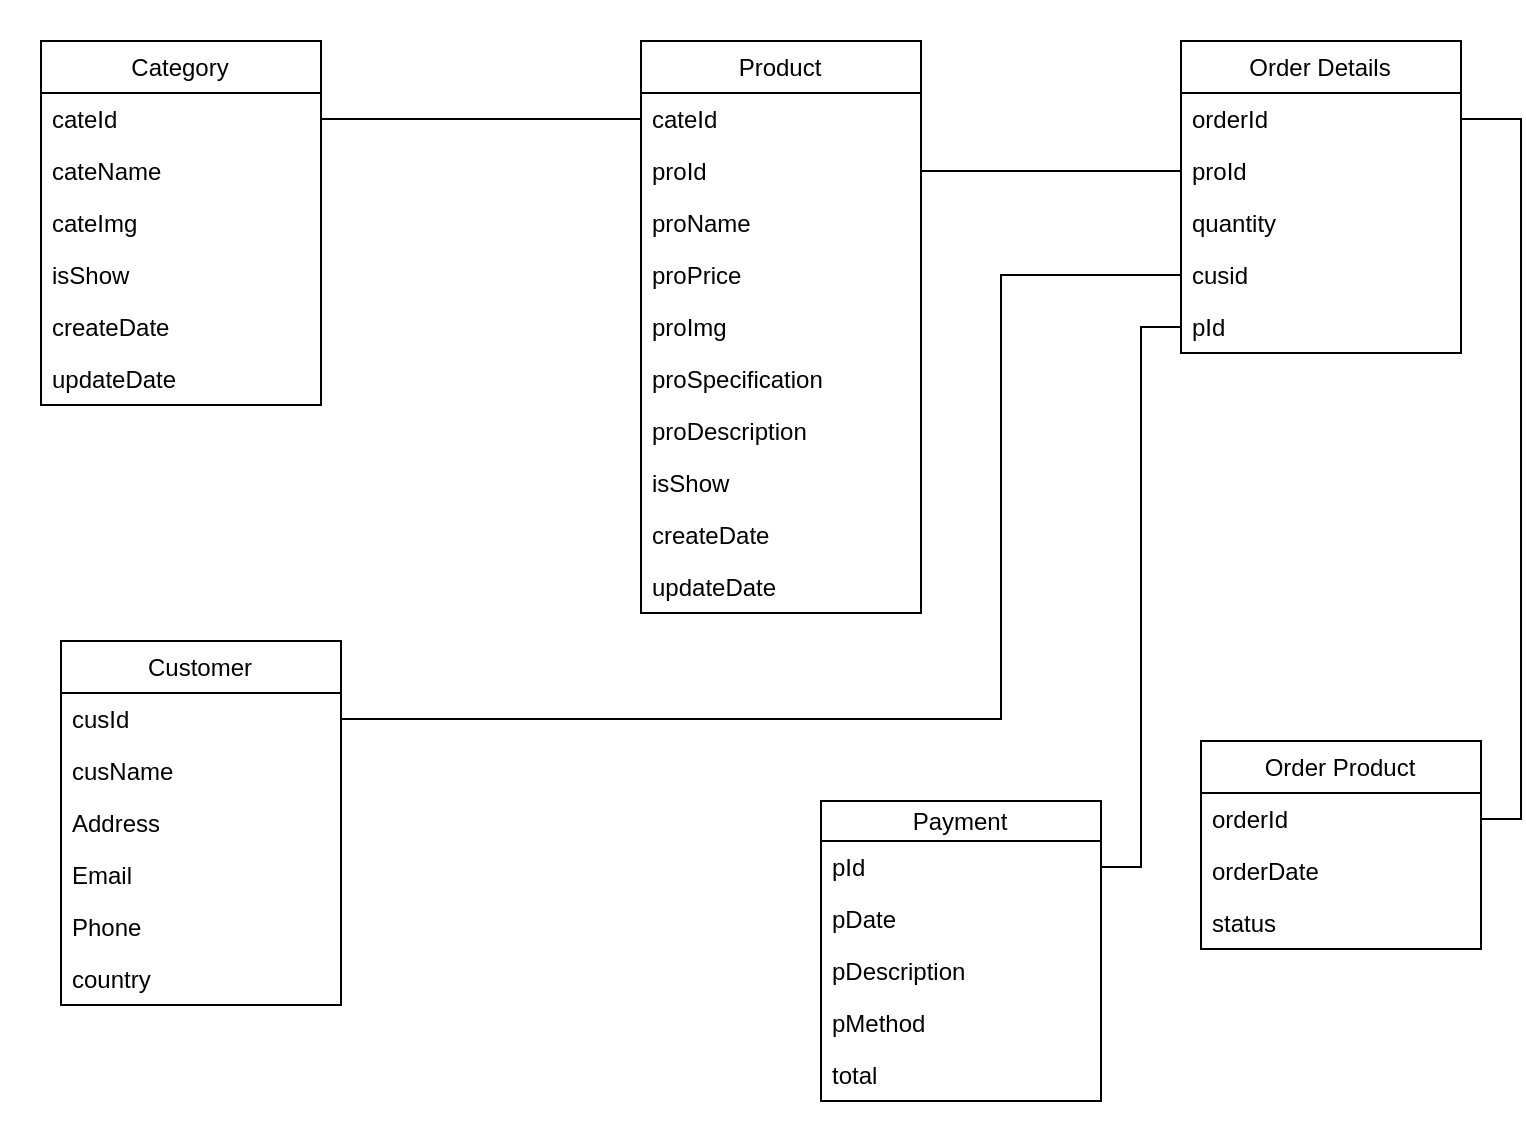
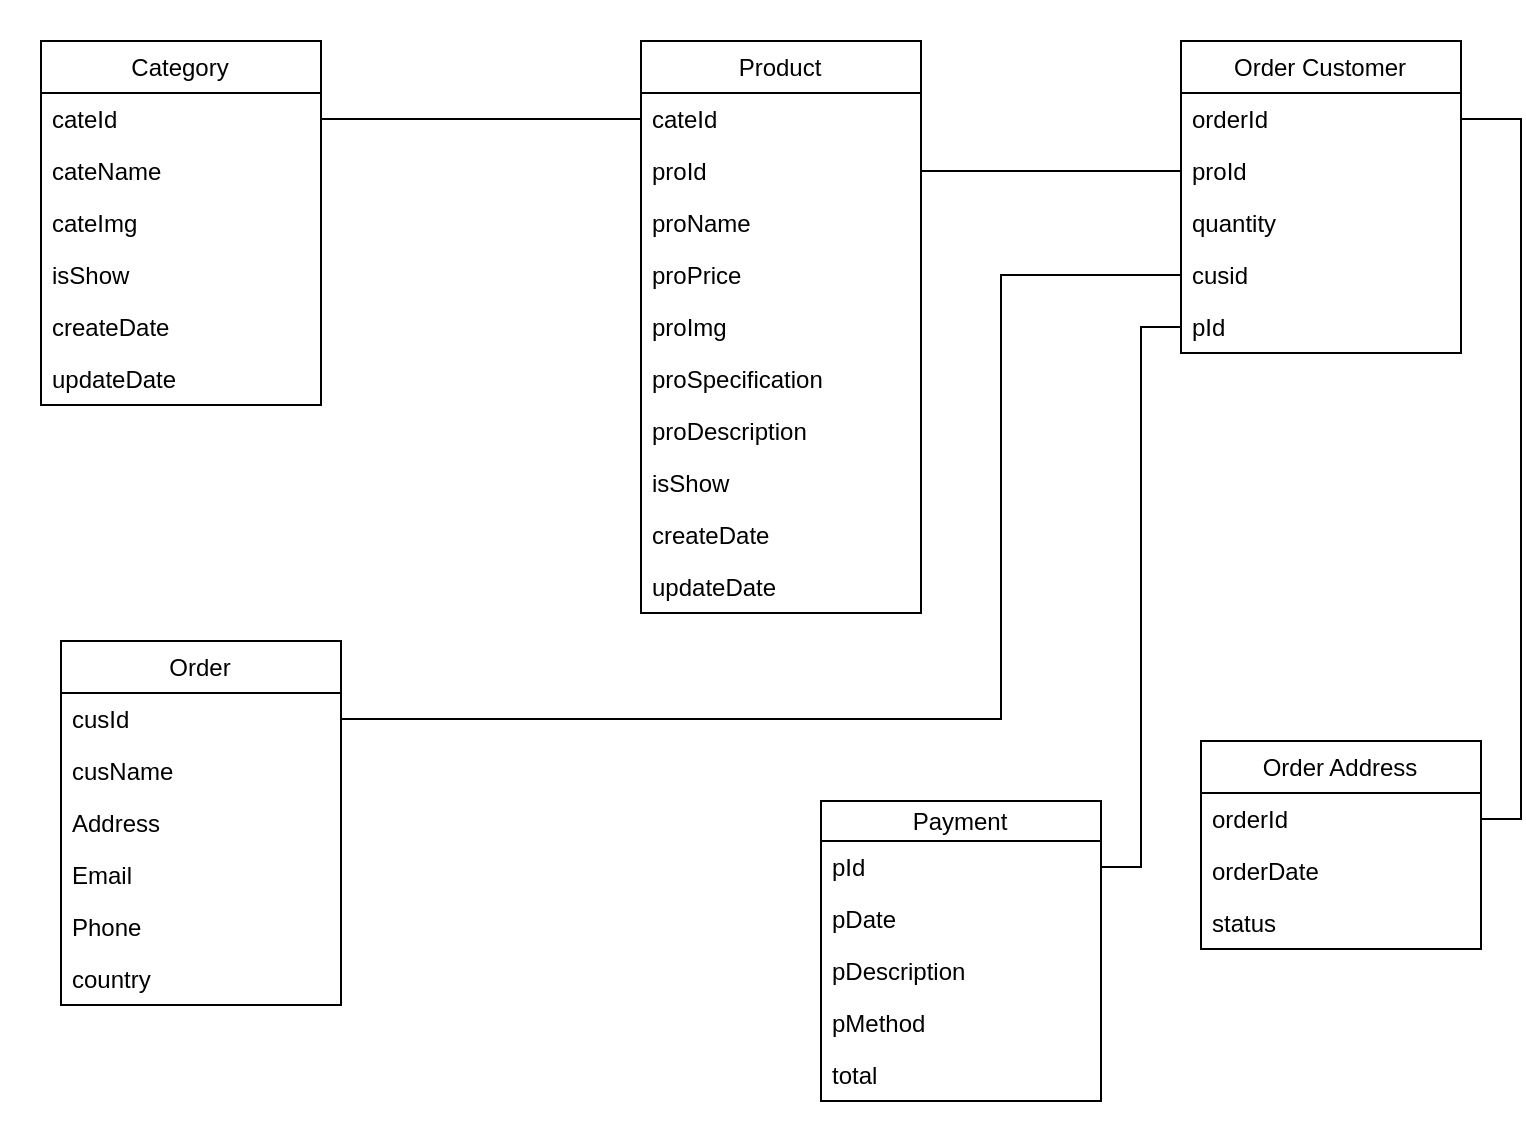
node "Order Details": label "Order Details" -> "Order Customer"
node "Customer": label "Customer" -> "Order"
node "Order Product": label "Order Product" -> "Order Address"
